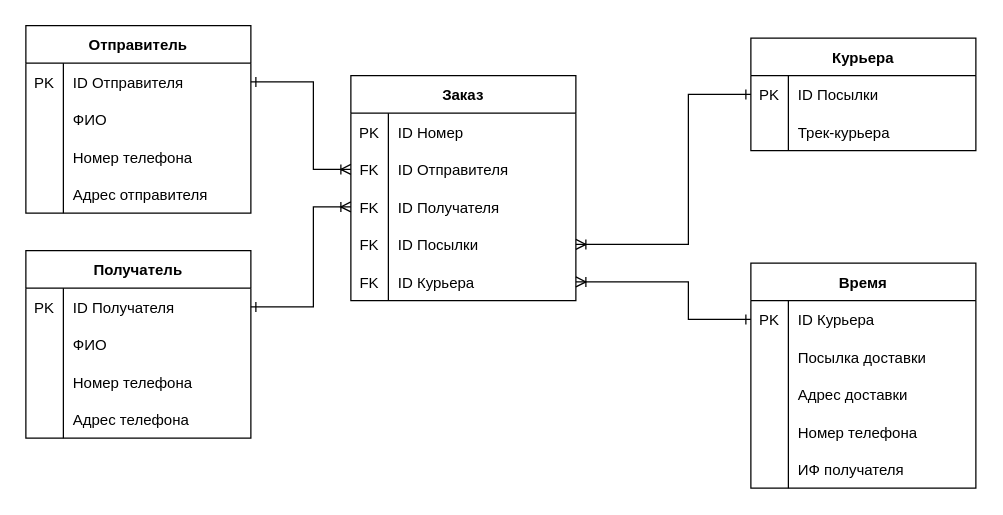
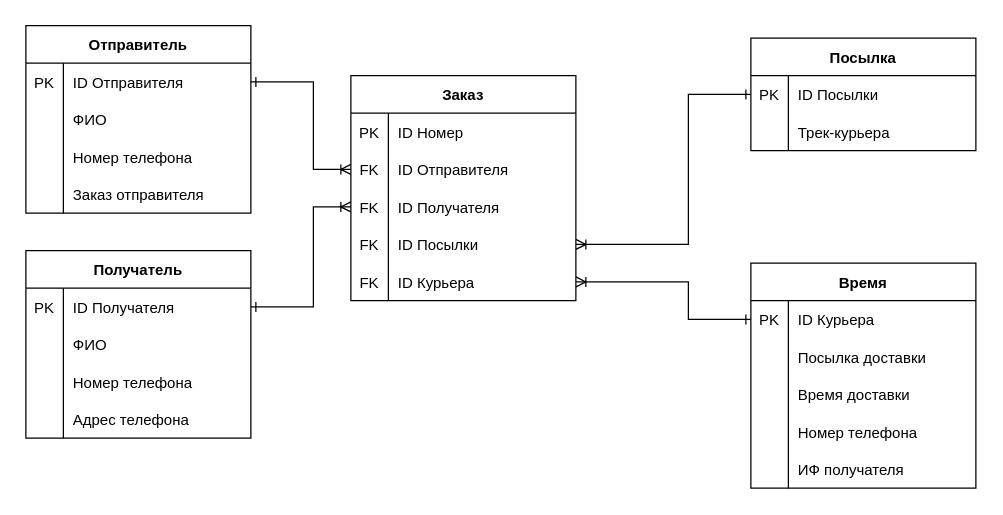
node "Курьера": label "Курьера" -> "Посылка"
node "Адрес отправителя": label "Адрес отправителя" -> "Заказ отправителя"
node "Адрес доставки": label "Адрес доставки" -> "Время доставки"
